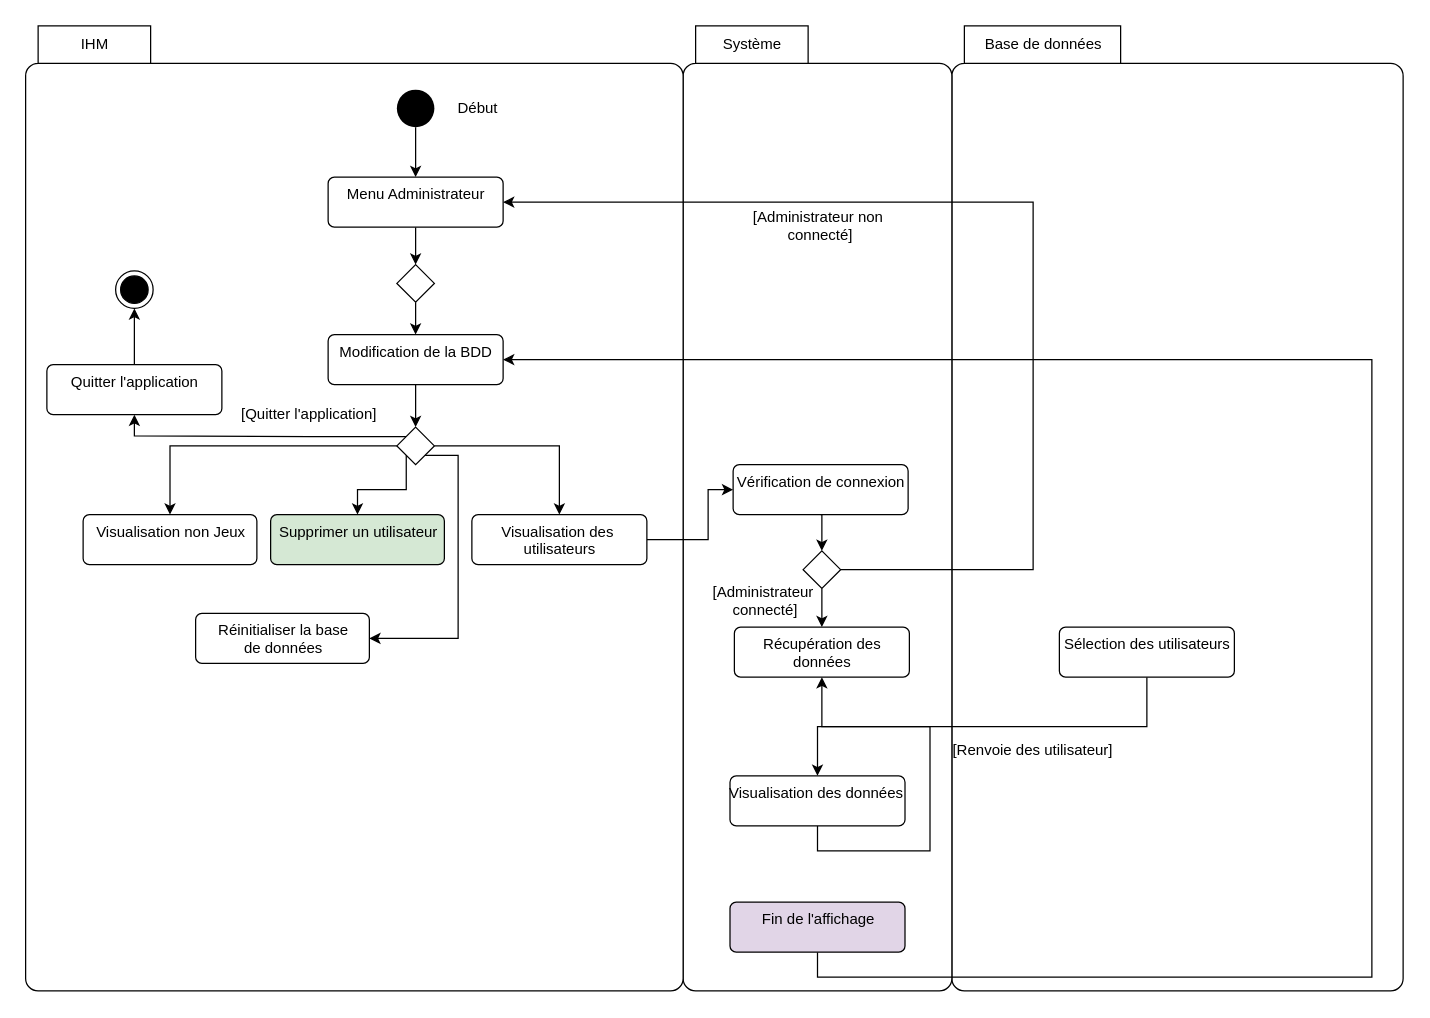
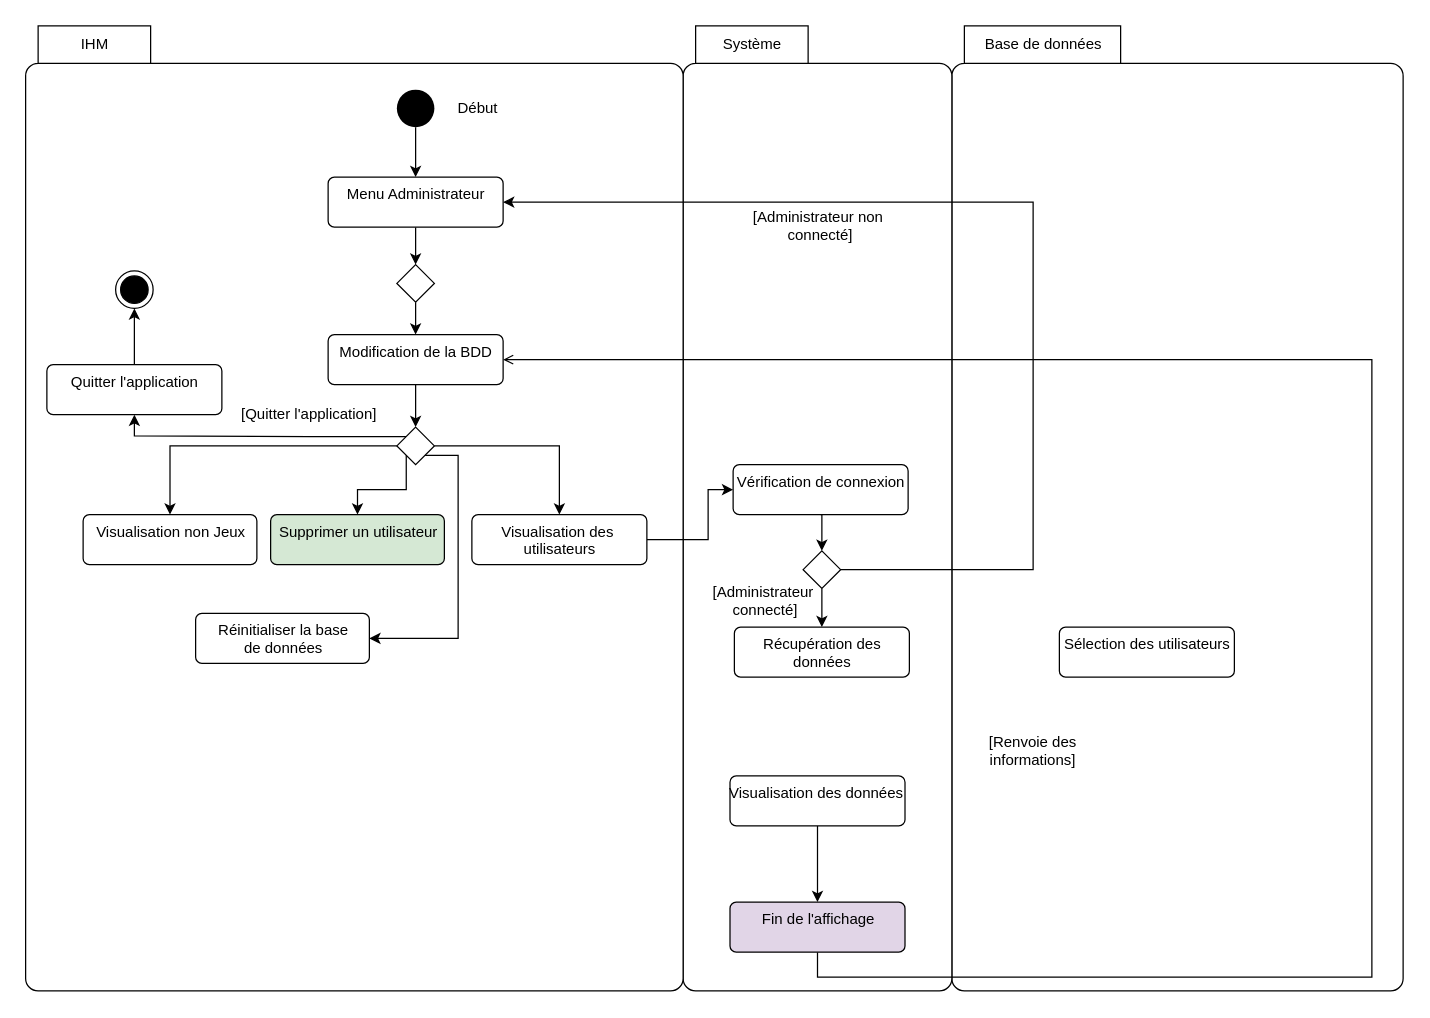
edge "Fin de l'affichage" -> "Modification de la BDD": arrowhead classic -> open
edge "Sélection des utilisateurs" -> "Visualisation des données": removed
node "[Renvoie des utilisateur]": label "[Renvoie des utilisateur]" -> "[Renvoie des informations]"
edge "Visualisation des données" -> "Récupération des données": now "Visualisation des données" -> "Fin de l'affichage"
